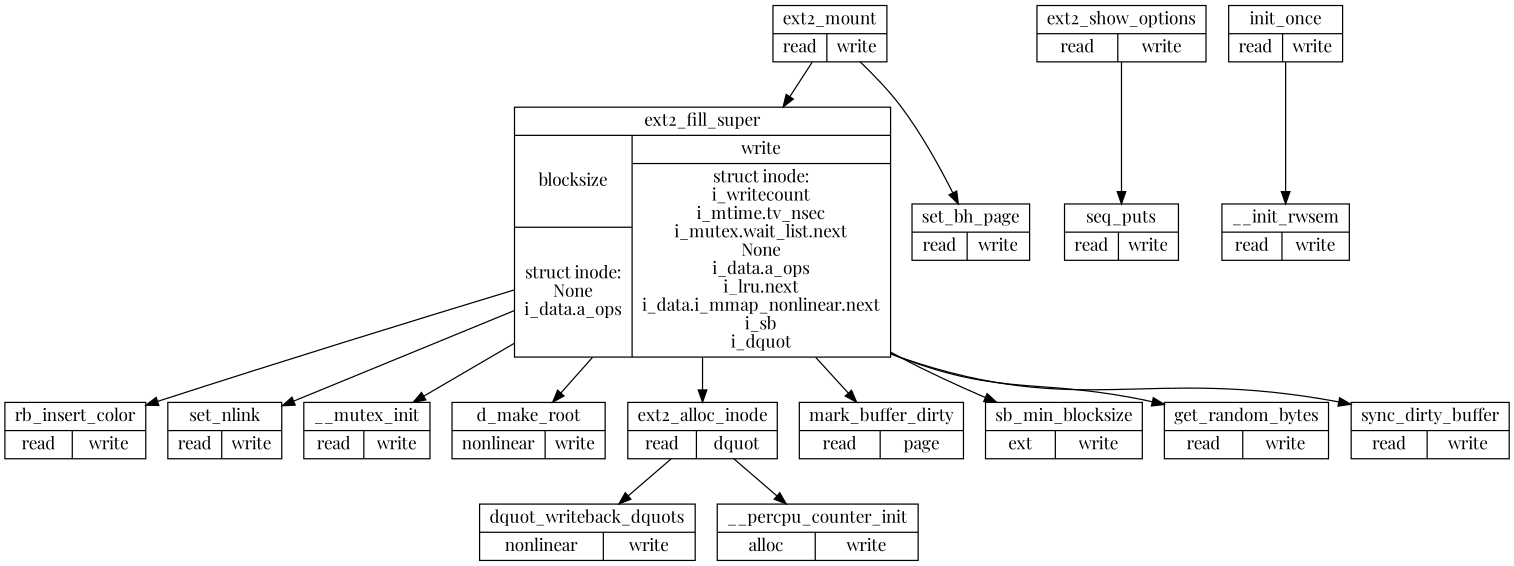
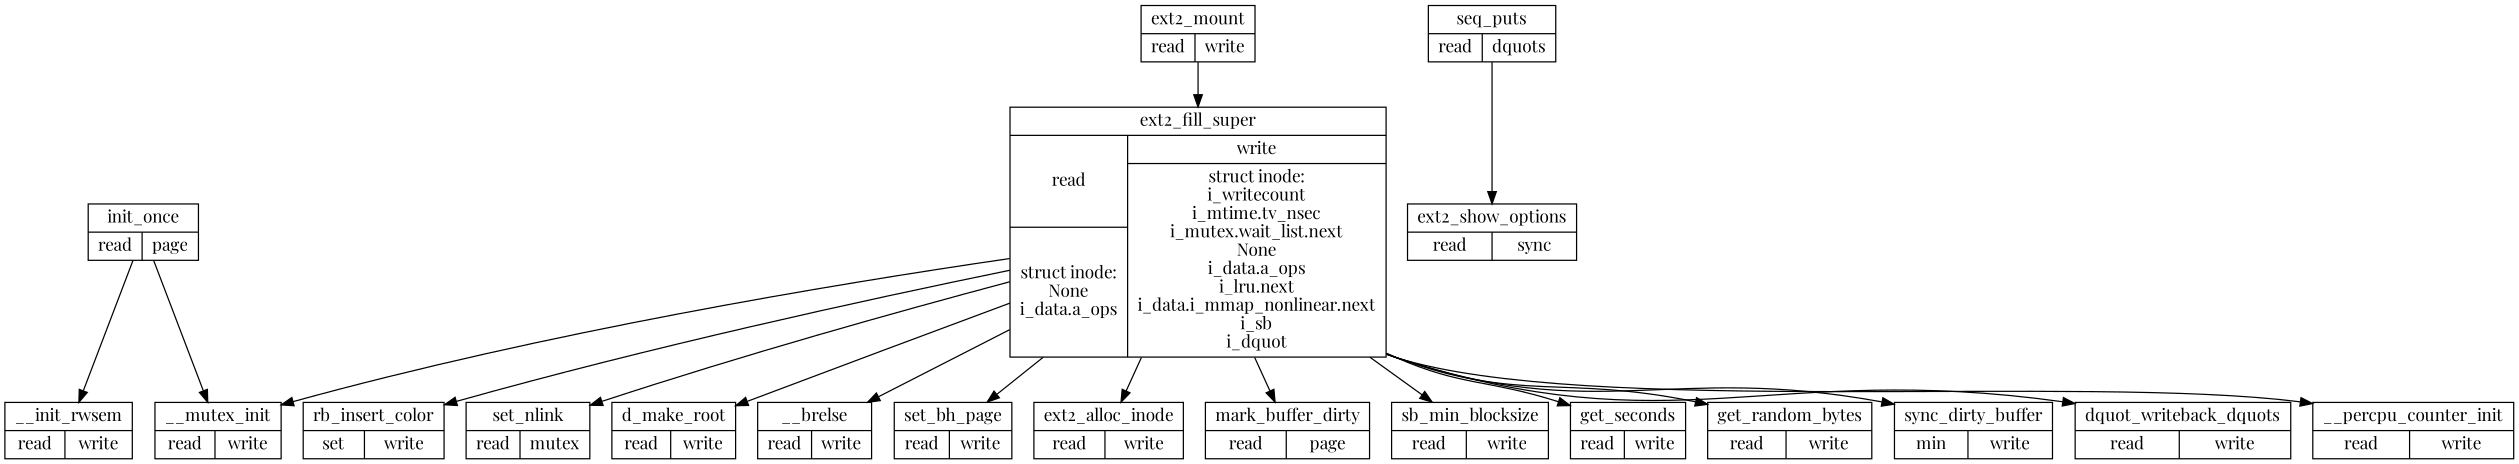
node "ext2_show_options": text "write" -> "sync"
node "init_once": text "write" -> "page"
edge "ext2_mount" -> "set_bh_page": now "ext2_fill_super" -> "set_bh_page"
edge "ext2_show_options" -> "seq_puts": reversed
node "ext2_fill_super": text "blocksize" -> "read"
node "seq_puts": text "write" -> "dquots"
edge "init_once" -> "__mutex_init": added
node "__brelse": added
node "get_seconds": added
node "rb_insert_color": text "read" -> "set"
node "set_nlink": text "write" -> "mutex"
node "d_make_root": text "nonlinear" -> "read"
node "ext2_alloc_inode": text "dquot" -> "write"
node "sb_min_blocksize": text "ext" -> "read"
node "sync_dirty_buffer": text "read" -> "min"
edge "ext2_alloc_inode" -> "dquot_writeback_dquots": now "ext2_fill_super" -> "dquot_writeback_dquots"
edge "ext2_alloc_inode" -> "__percpu_counter_init": now "ext2_fill_super" -> "__percpu_counter_init"
node "dquot_writeback_dquots": text "nonlinear" -> "read"
node "__percpu_counter_init": text "alloc" -> "read"
